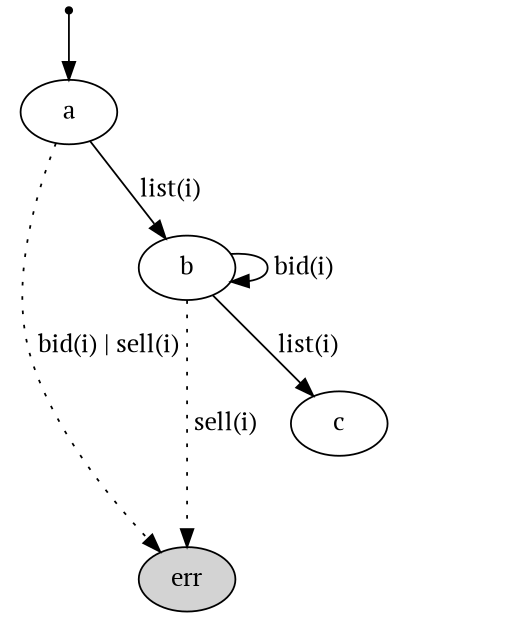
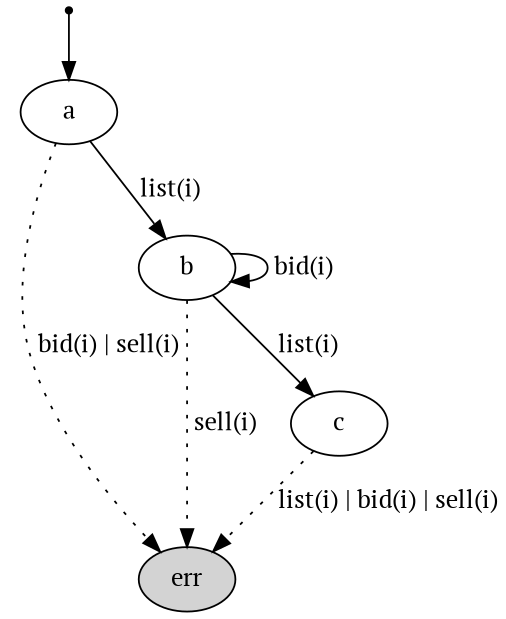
edge "c" -> "err": added, label "list(i) | bid(i) | sell(i)"
